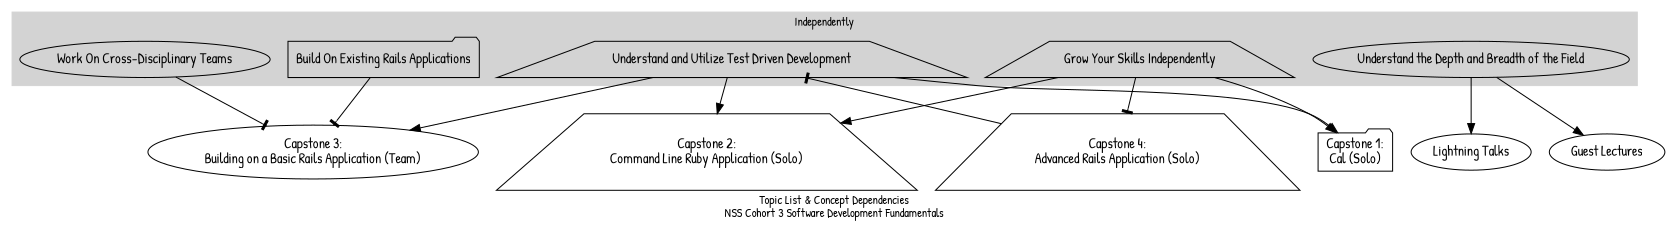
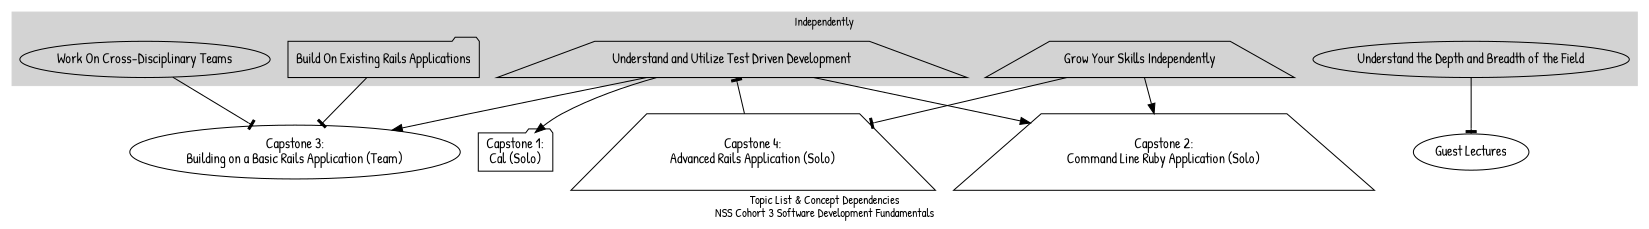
edge "Grow Your Skills Independently" -> "Capstone 1: Cal (Solo)": removed
edge "Understand the Depth and Breadth of the Field" -> "Guest Lectures": arrowhead normal -> tee
node "Lightning Talks": removed
